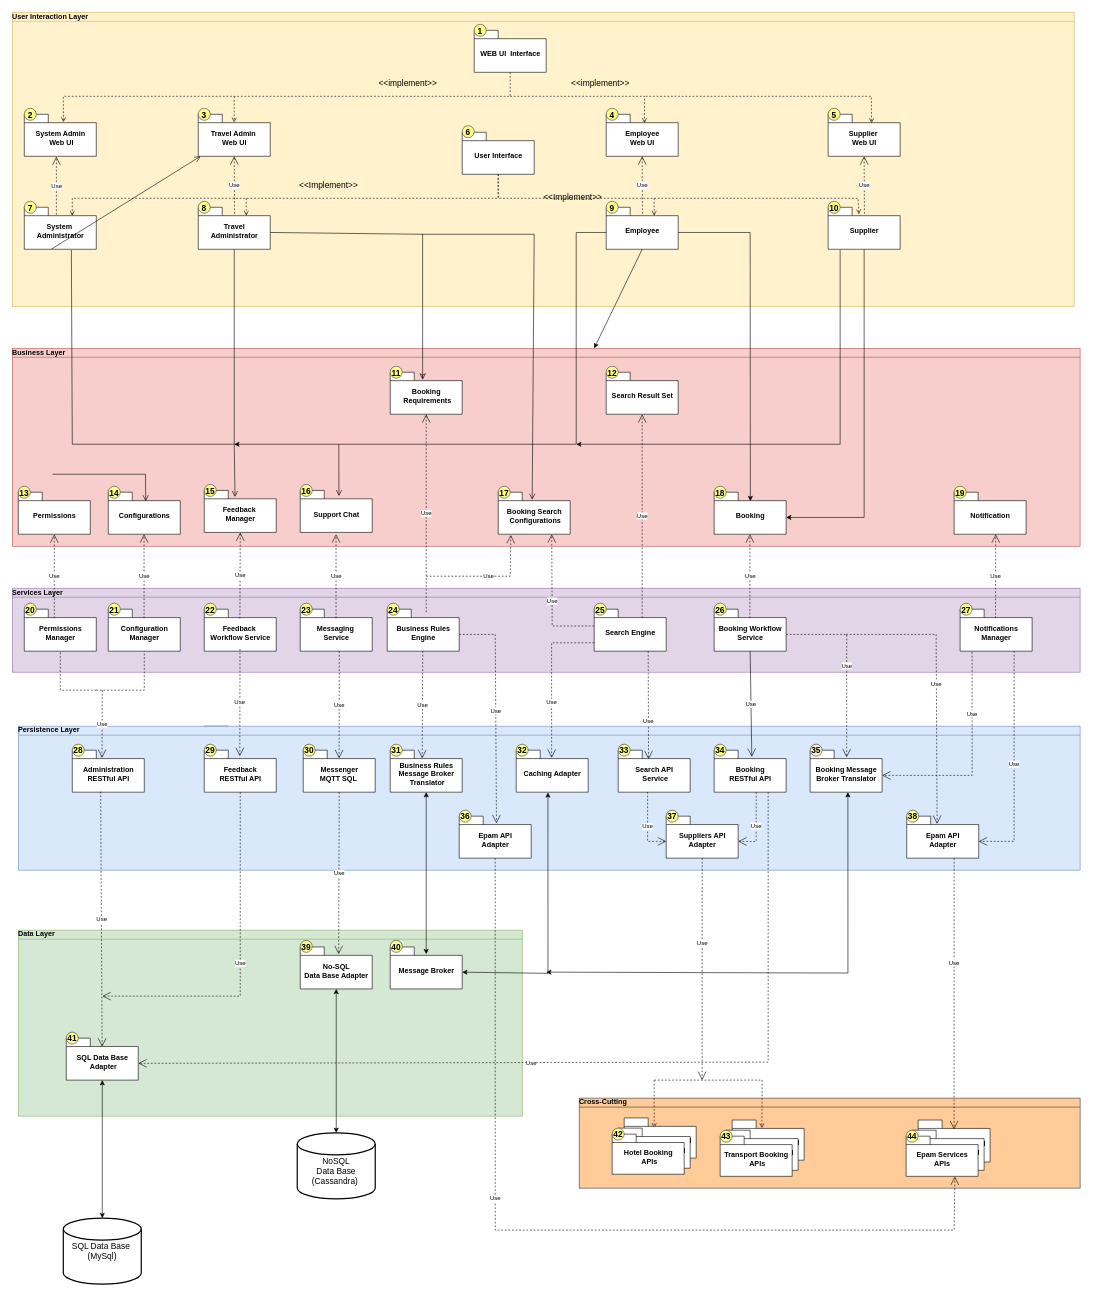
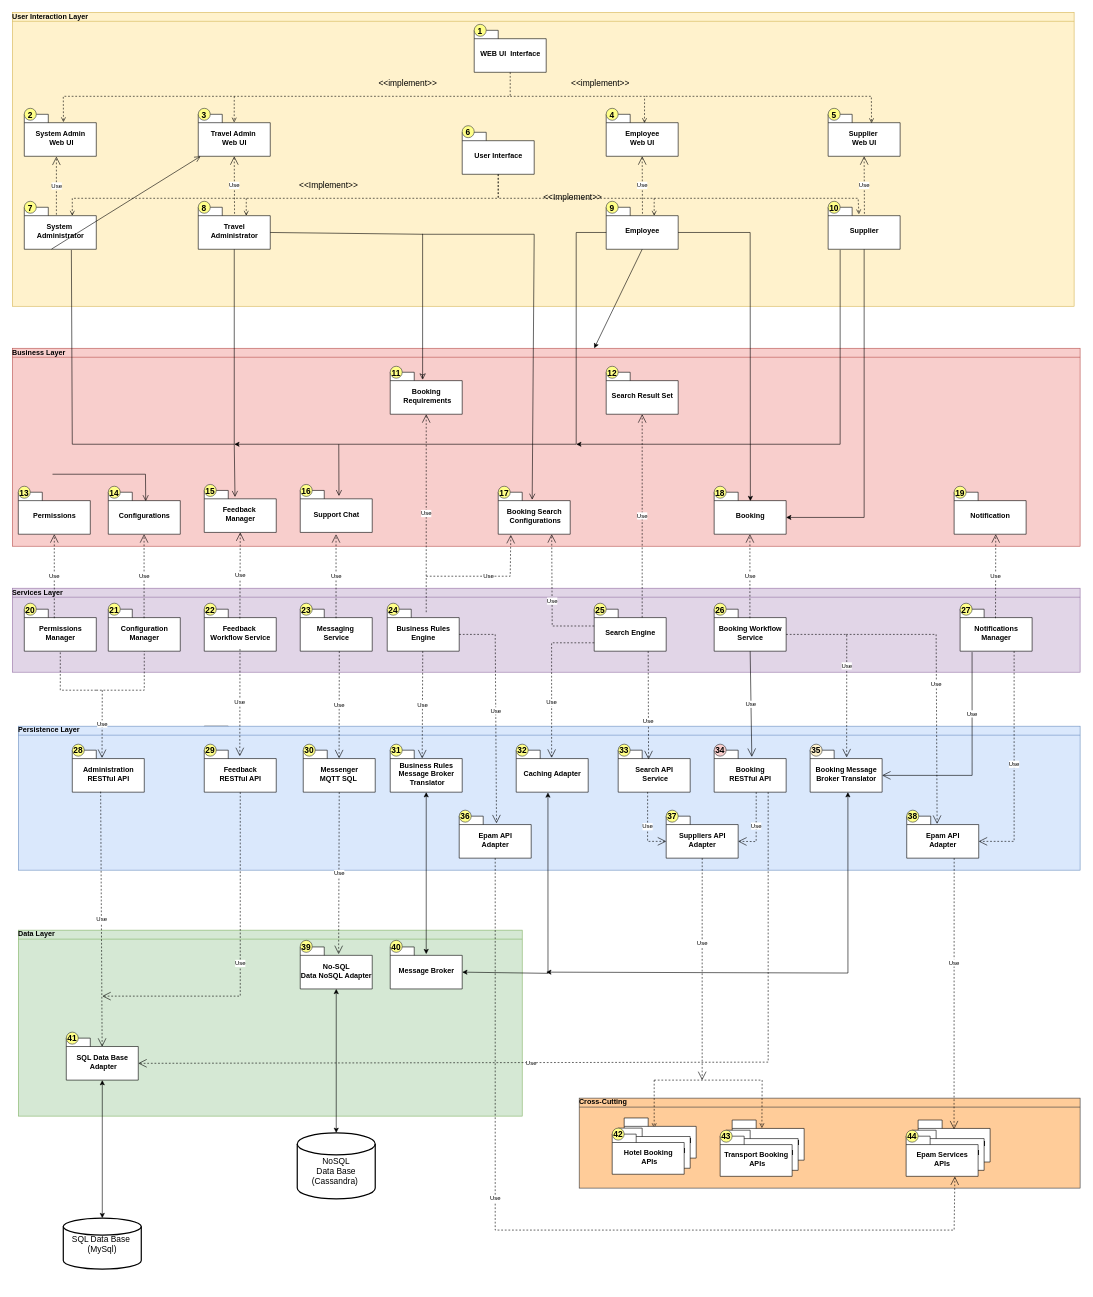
node "34": fillcolor #ffff88 -> #f8cecc
edge "Notifications Manager" -> "Booking Message Broker Translator": style dashed -> solid
node "No-SQL Data Base Adapter": label "No-SQL Data Base Adapter" -> "No-SQL Data NoSQL Adapter"
node "SQL Data Base (MySql)": size 78x66 -> 78x51
